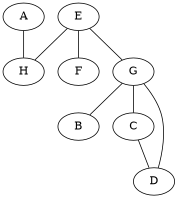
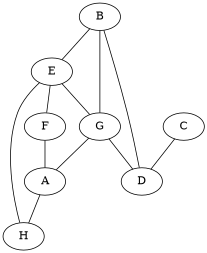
edge "B" -- "E": added
edge "B" -- "D": added
edge "G" -- "C": now "G" -- "A"
edge "F" -- "A": added
